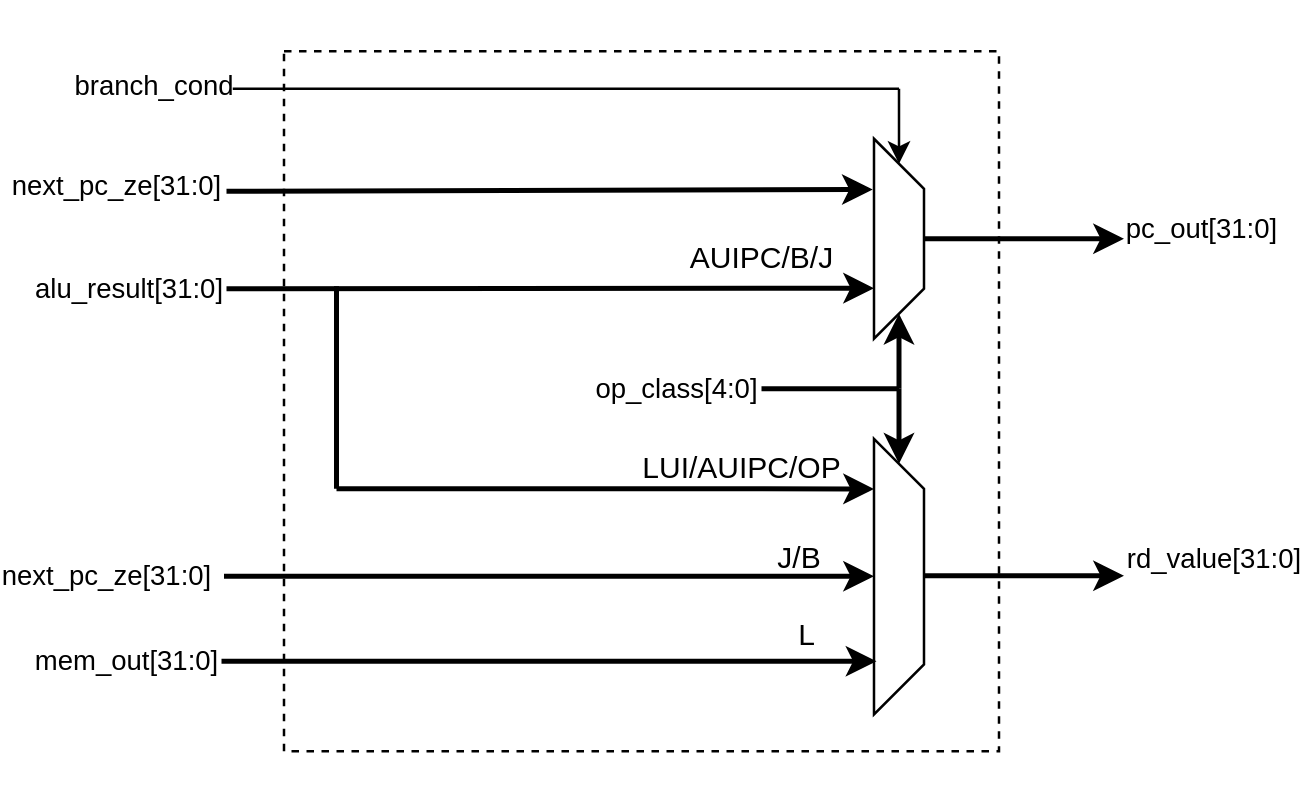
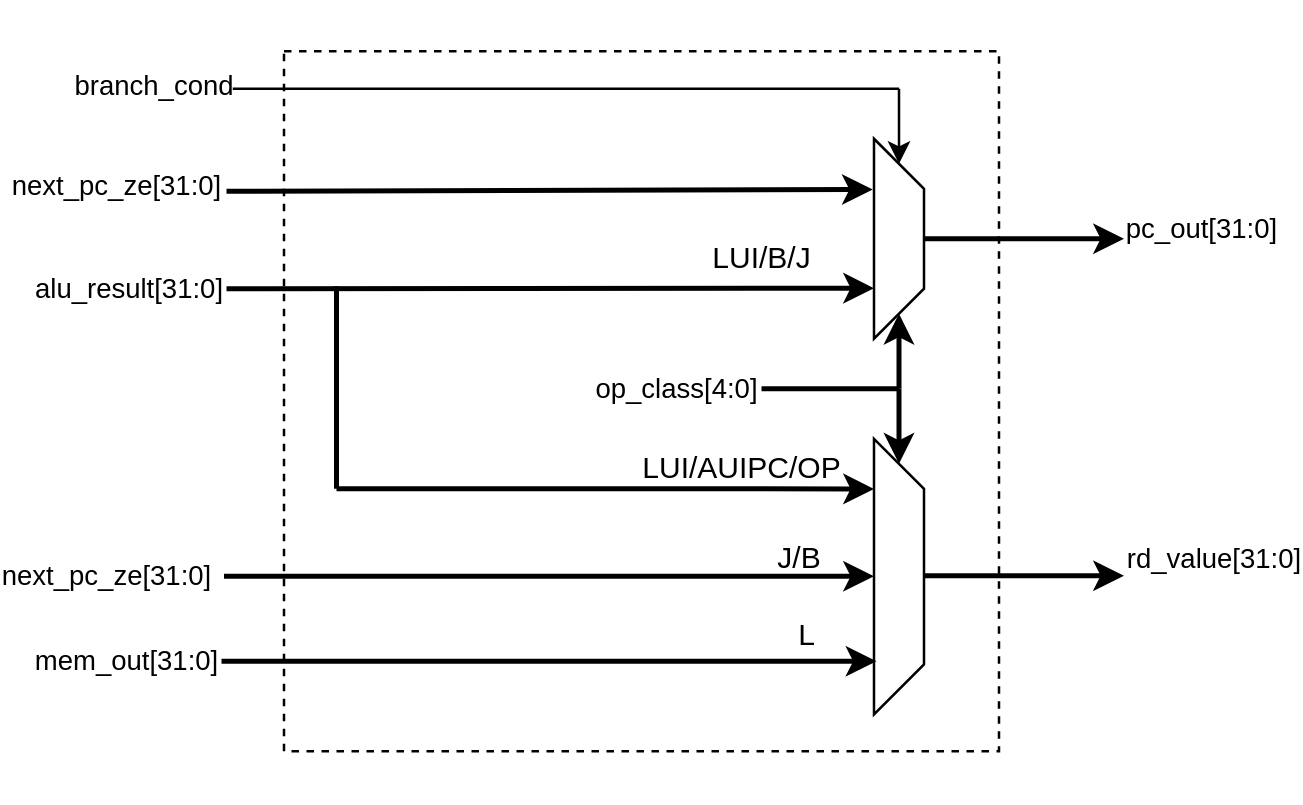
node "AUIPC/B/J": label "AUIPC/B/J" -> "LUI/B/J"
